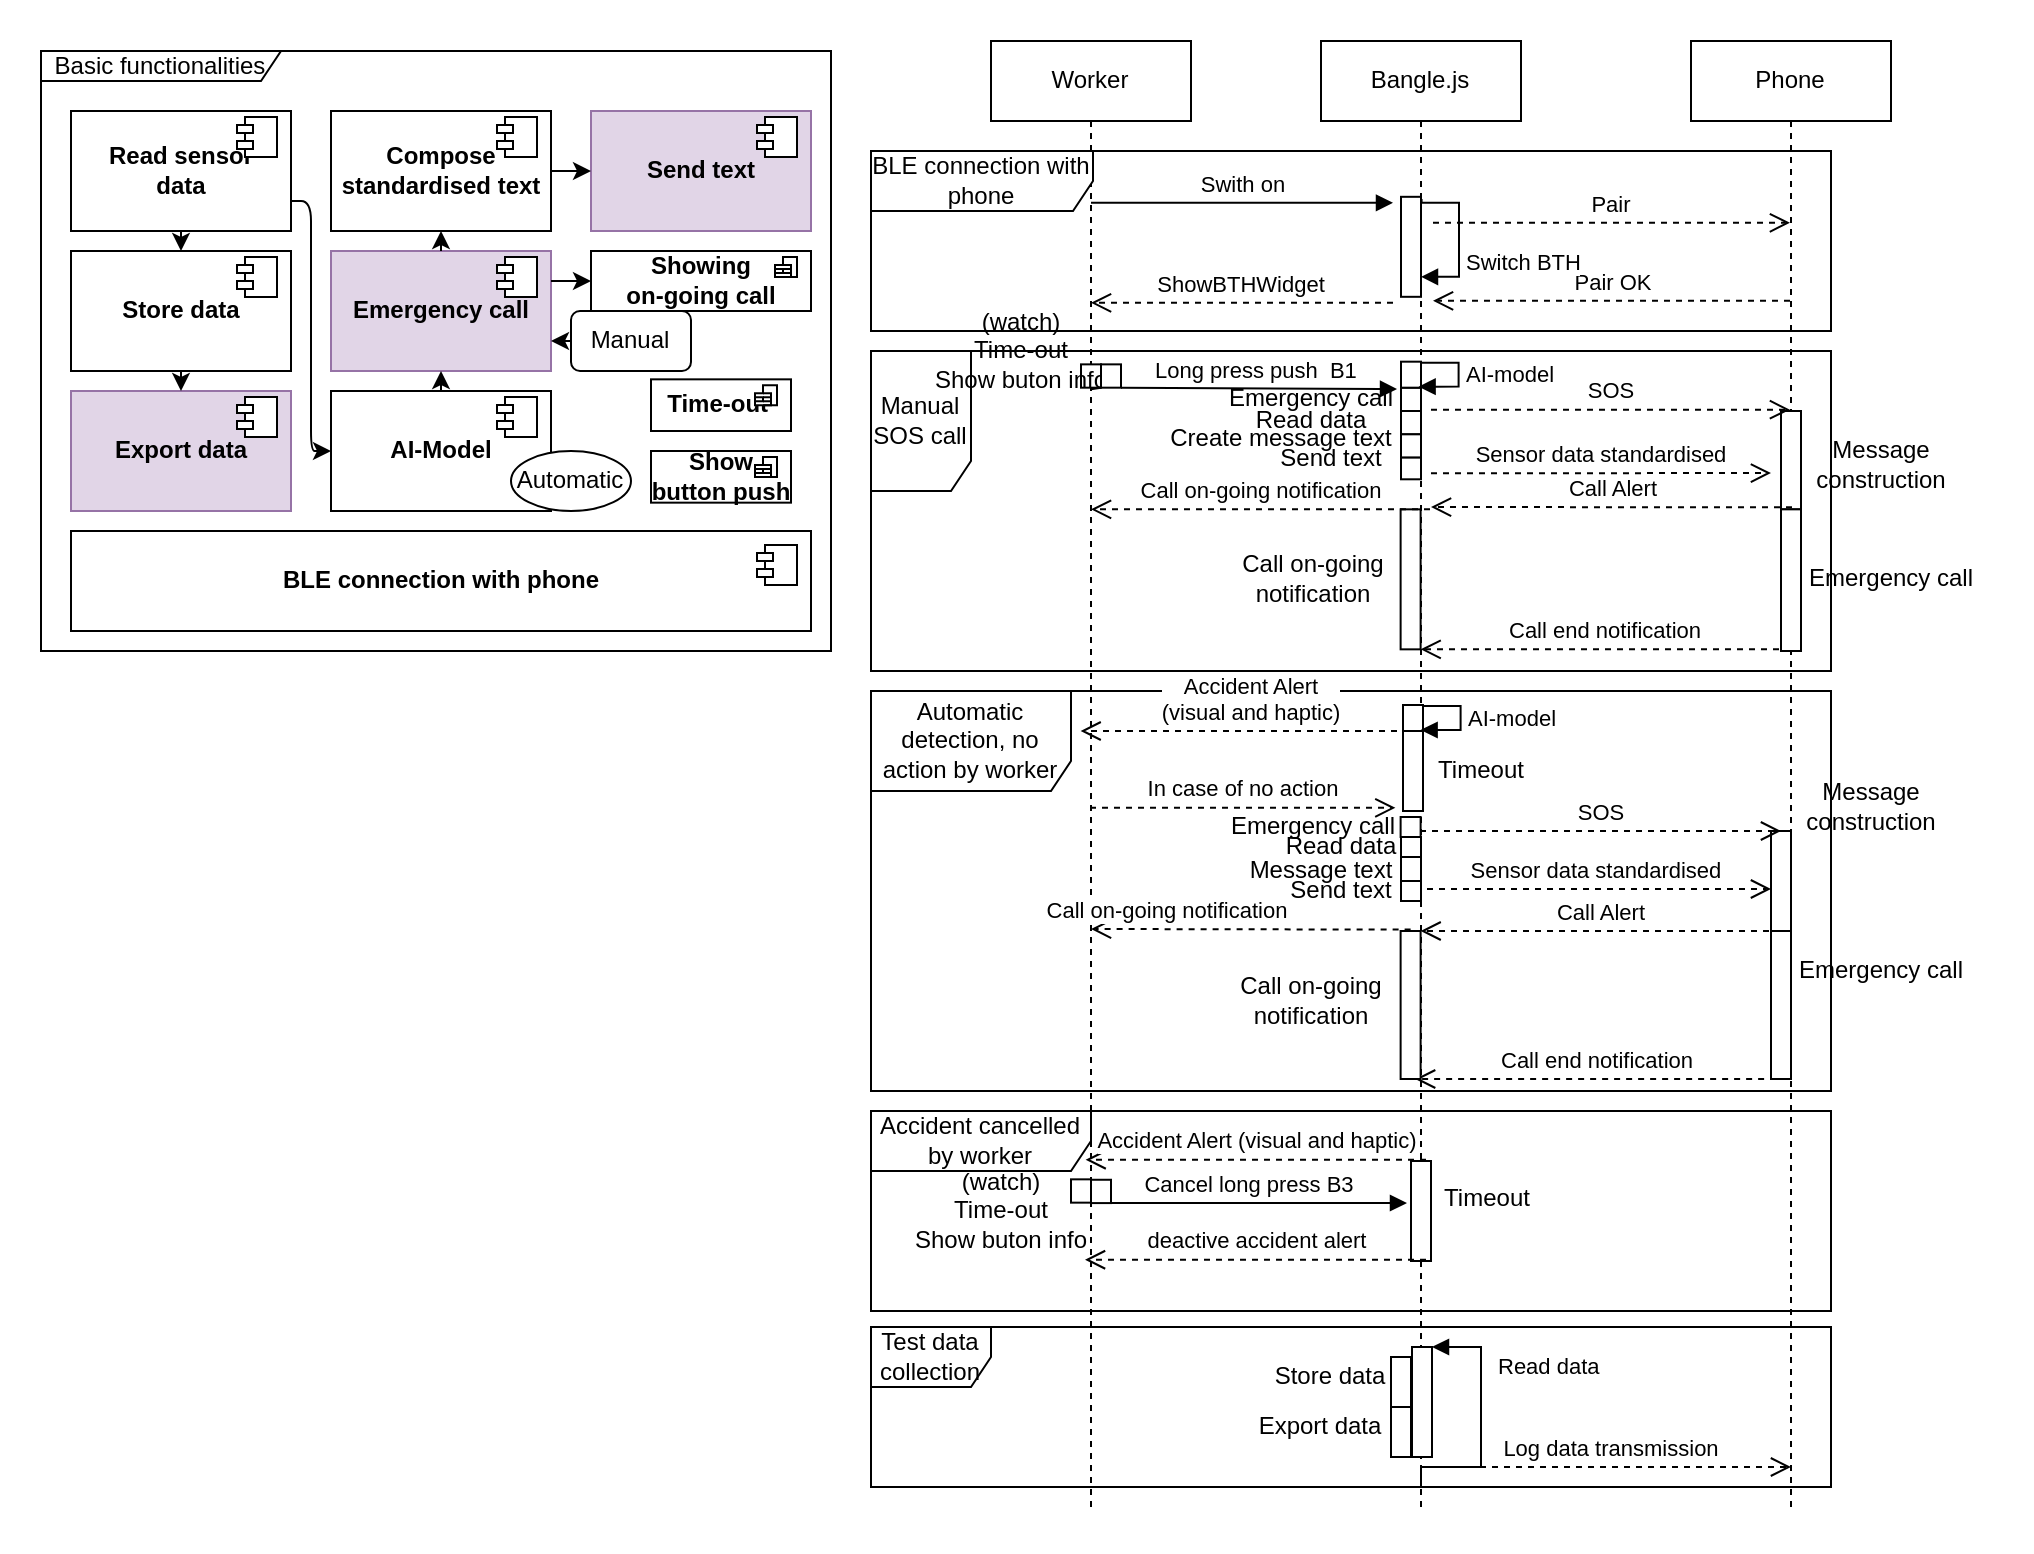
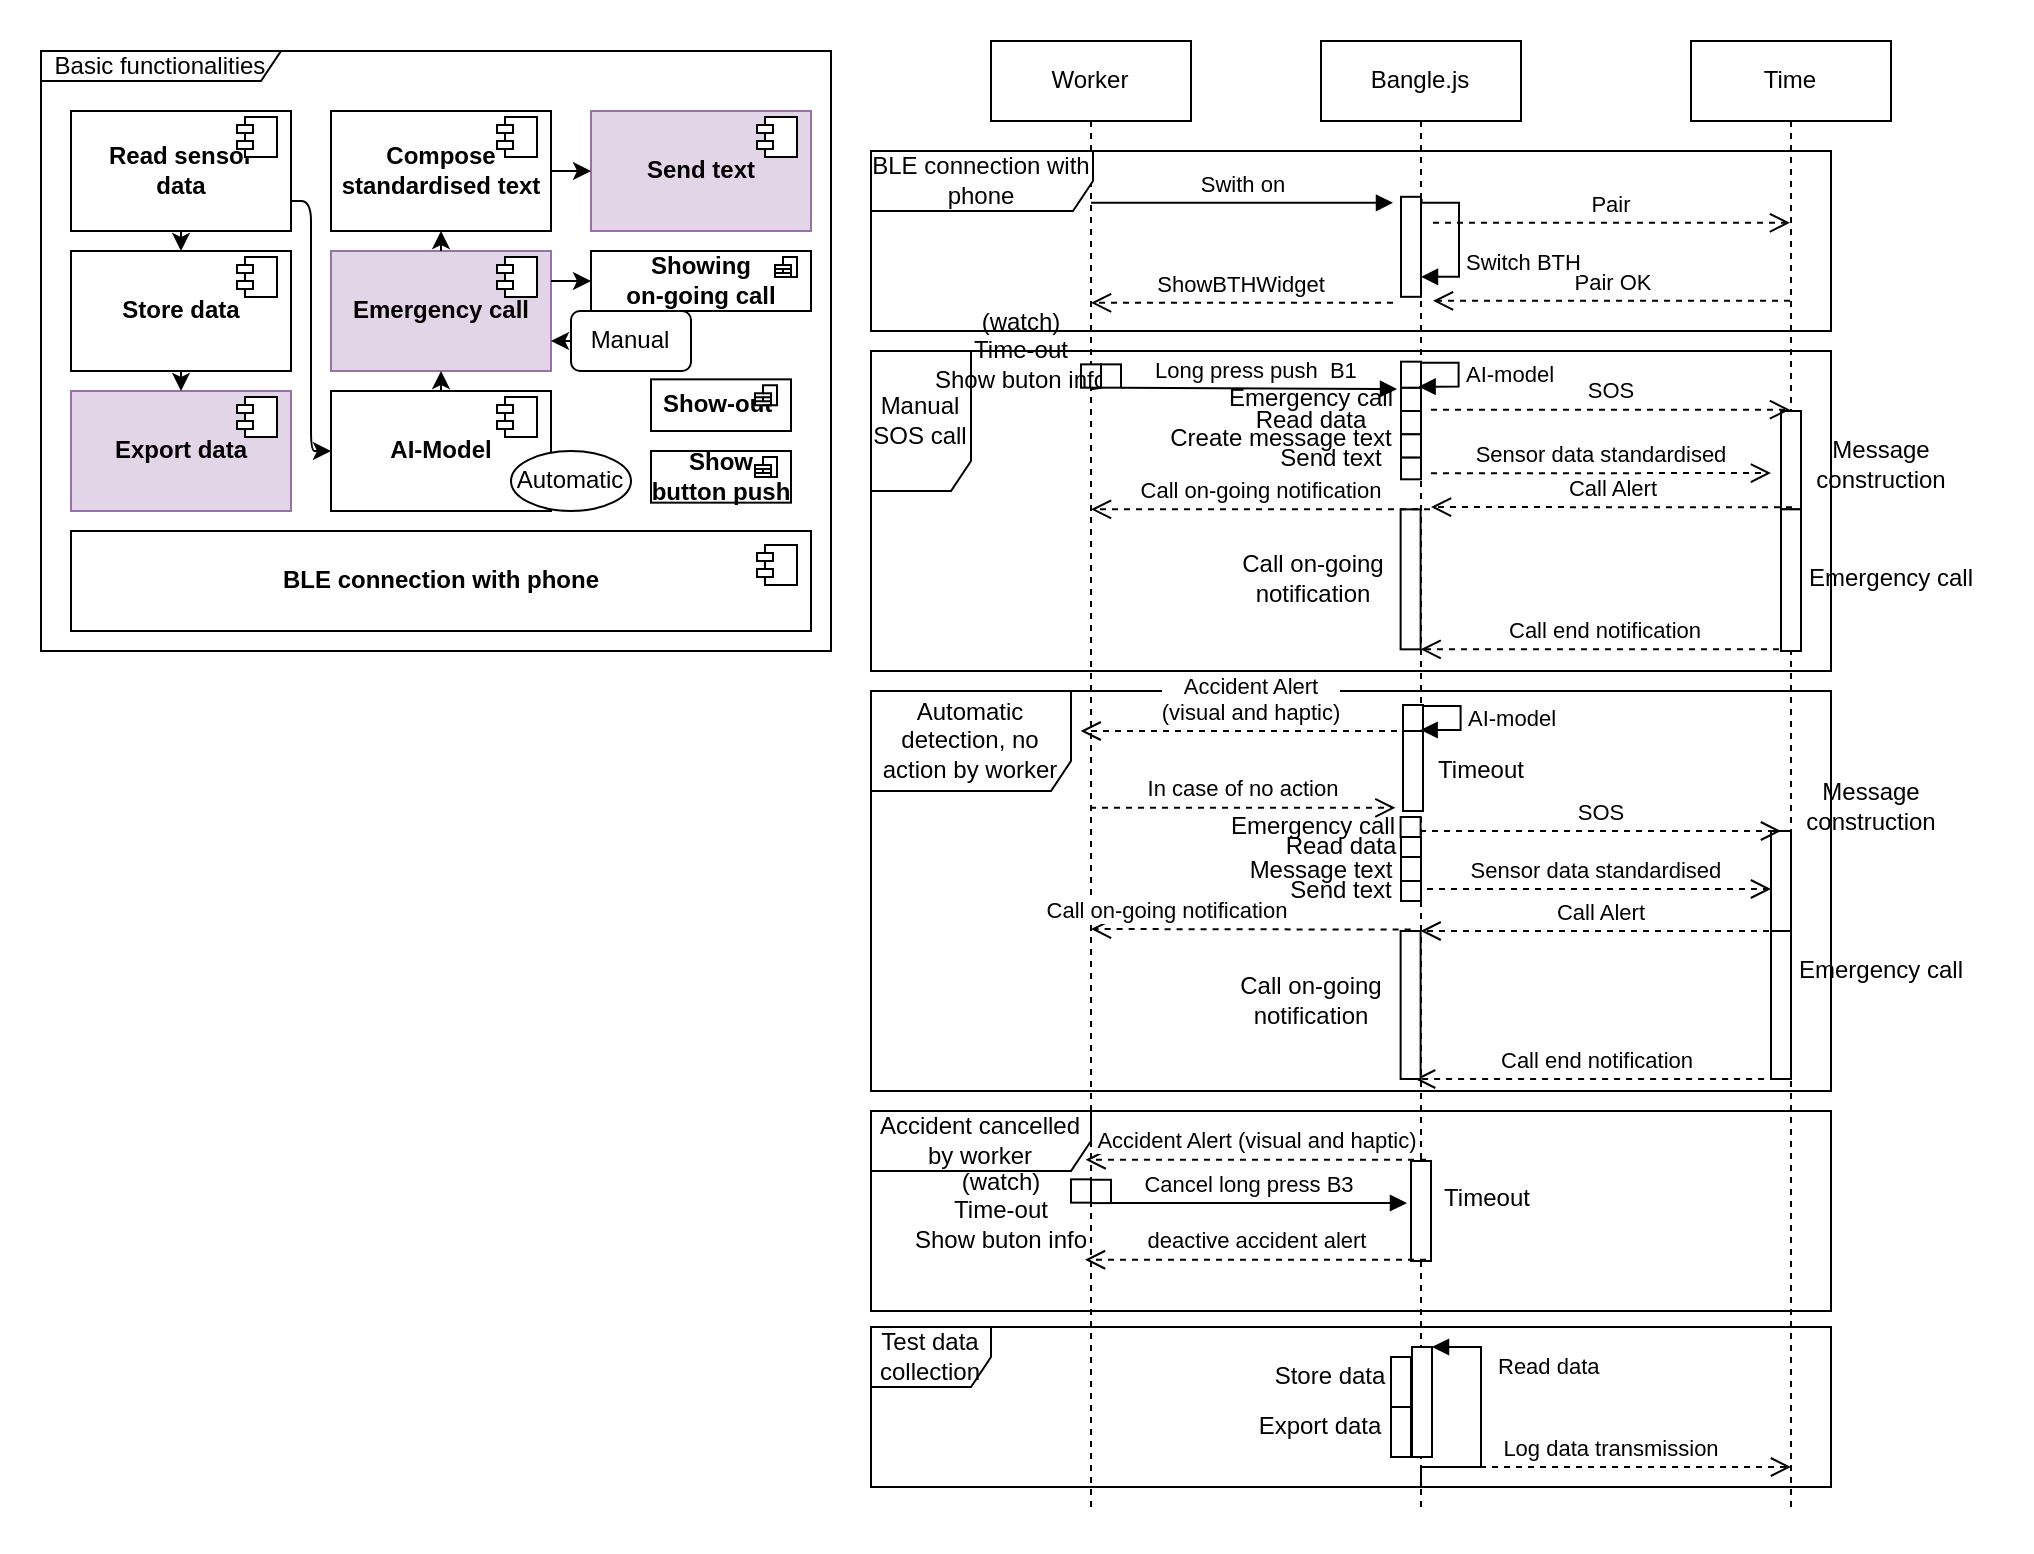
node "Phone": label "Phone" -> "Time"
node "Time-out": label "Time-out" -> "Show-out"
